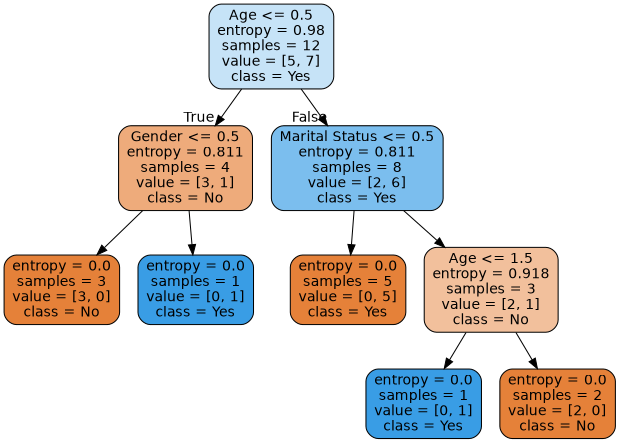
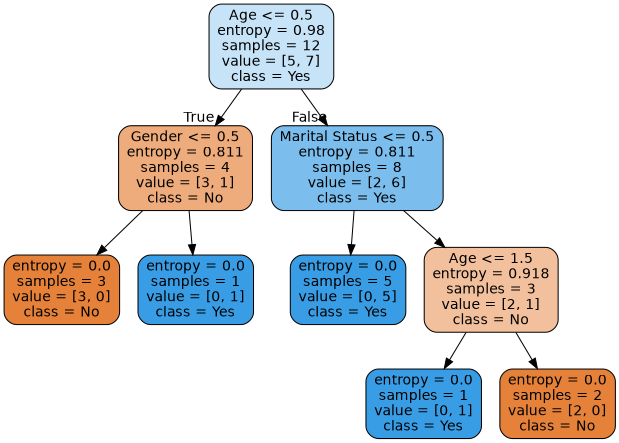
node "entropy = 0.0 samples = 5 value = [0, 5] class = Yes": fillcolor #e58139ff -> #399de5ff
